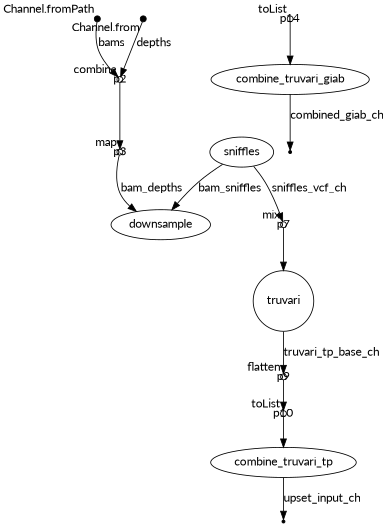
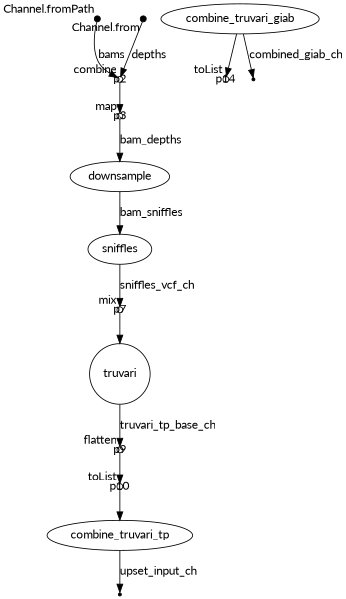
edge "p14 toList" -> "combine_truvari_giab": reversed
edge "sniffles" -> "downsample": reversed
